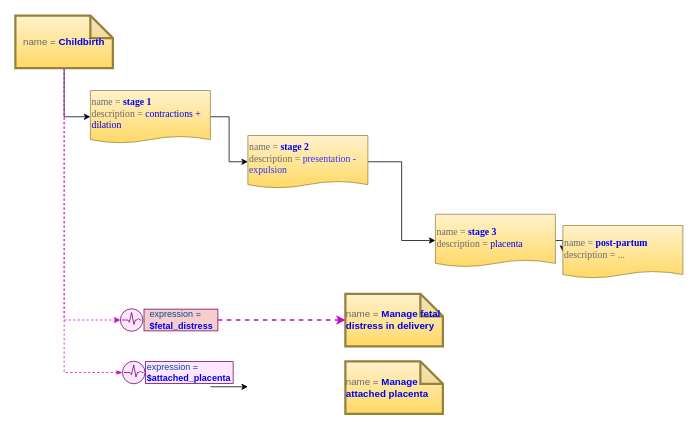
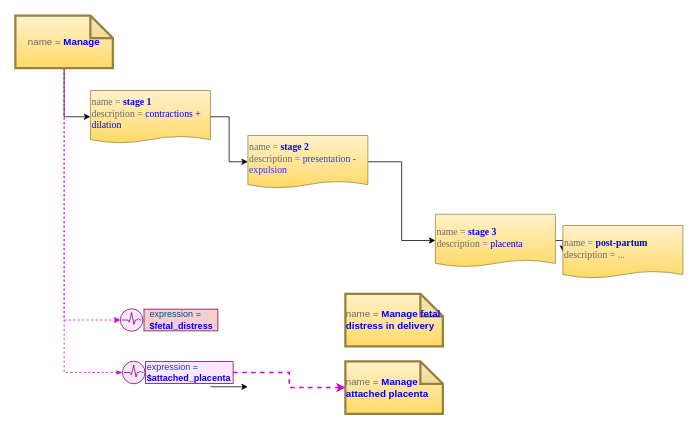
node "name = Childbirth": label "name = Childbirth" -> "name = Manage"
edge "expression = $fetal_distress" -> "name = Manage fetal distress in delivery": removed
edge "expression = $attached_placenta" -> "name = Manage attached placenta": added
